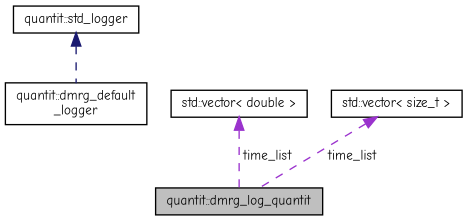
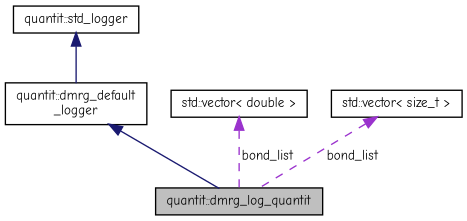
edge "quantit::dmrg_default _logger" -> "quantit::std_logger": style dashed -> solid
edge "quantit::dmrg_log_quantit" -> "std::vector< double >": label " time_list" -> " bond_list"
edge "quantit::dmrg_log_quantit" -> "std::vector< size_t >": label " time_list" -> " bond_list"
edge "quantit::dmrg_log_quantit" -> "quantit::dmrg_default _logger": added
